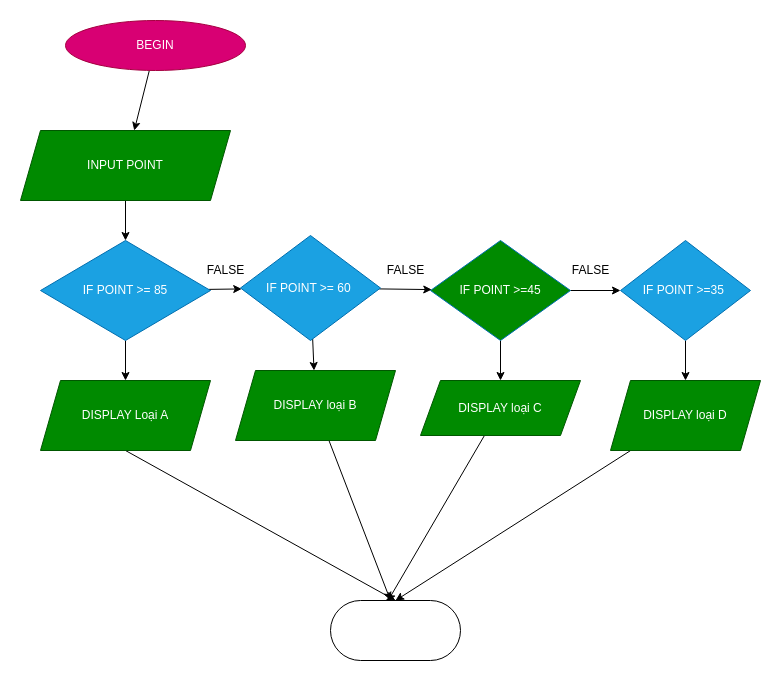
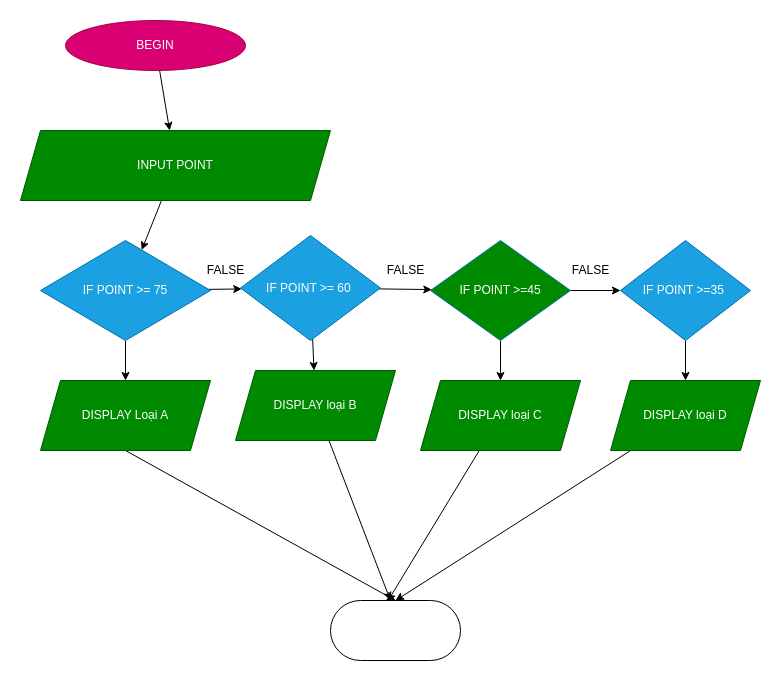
node "INPUT POINT": size 210x70 -> 310x70
node "IF POINT >= 85": label "IF POINT >= 85" -> "IF POINT >= 75"
node "DISPLAY loại C": size 160x55 -> 160x70
